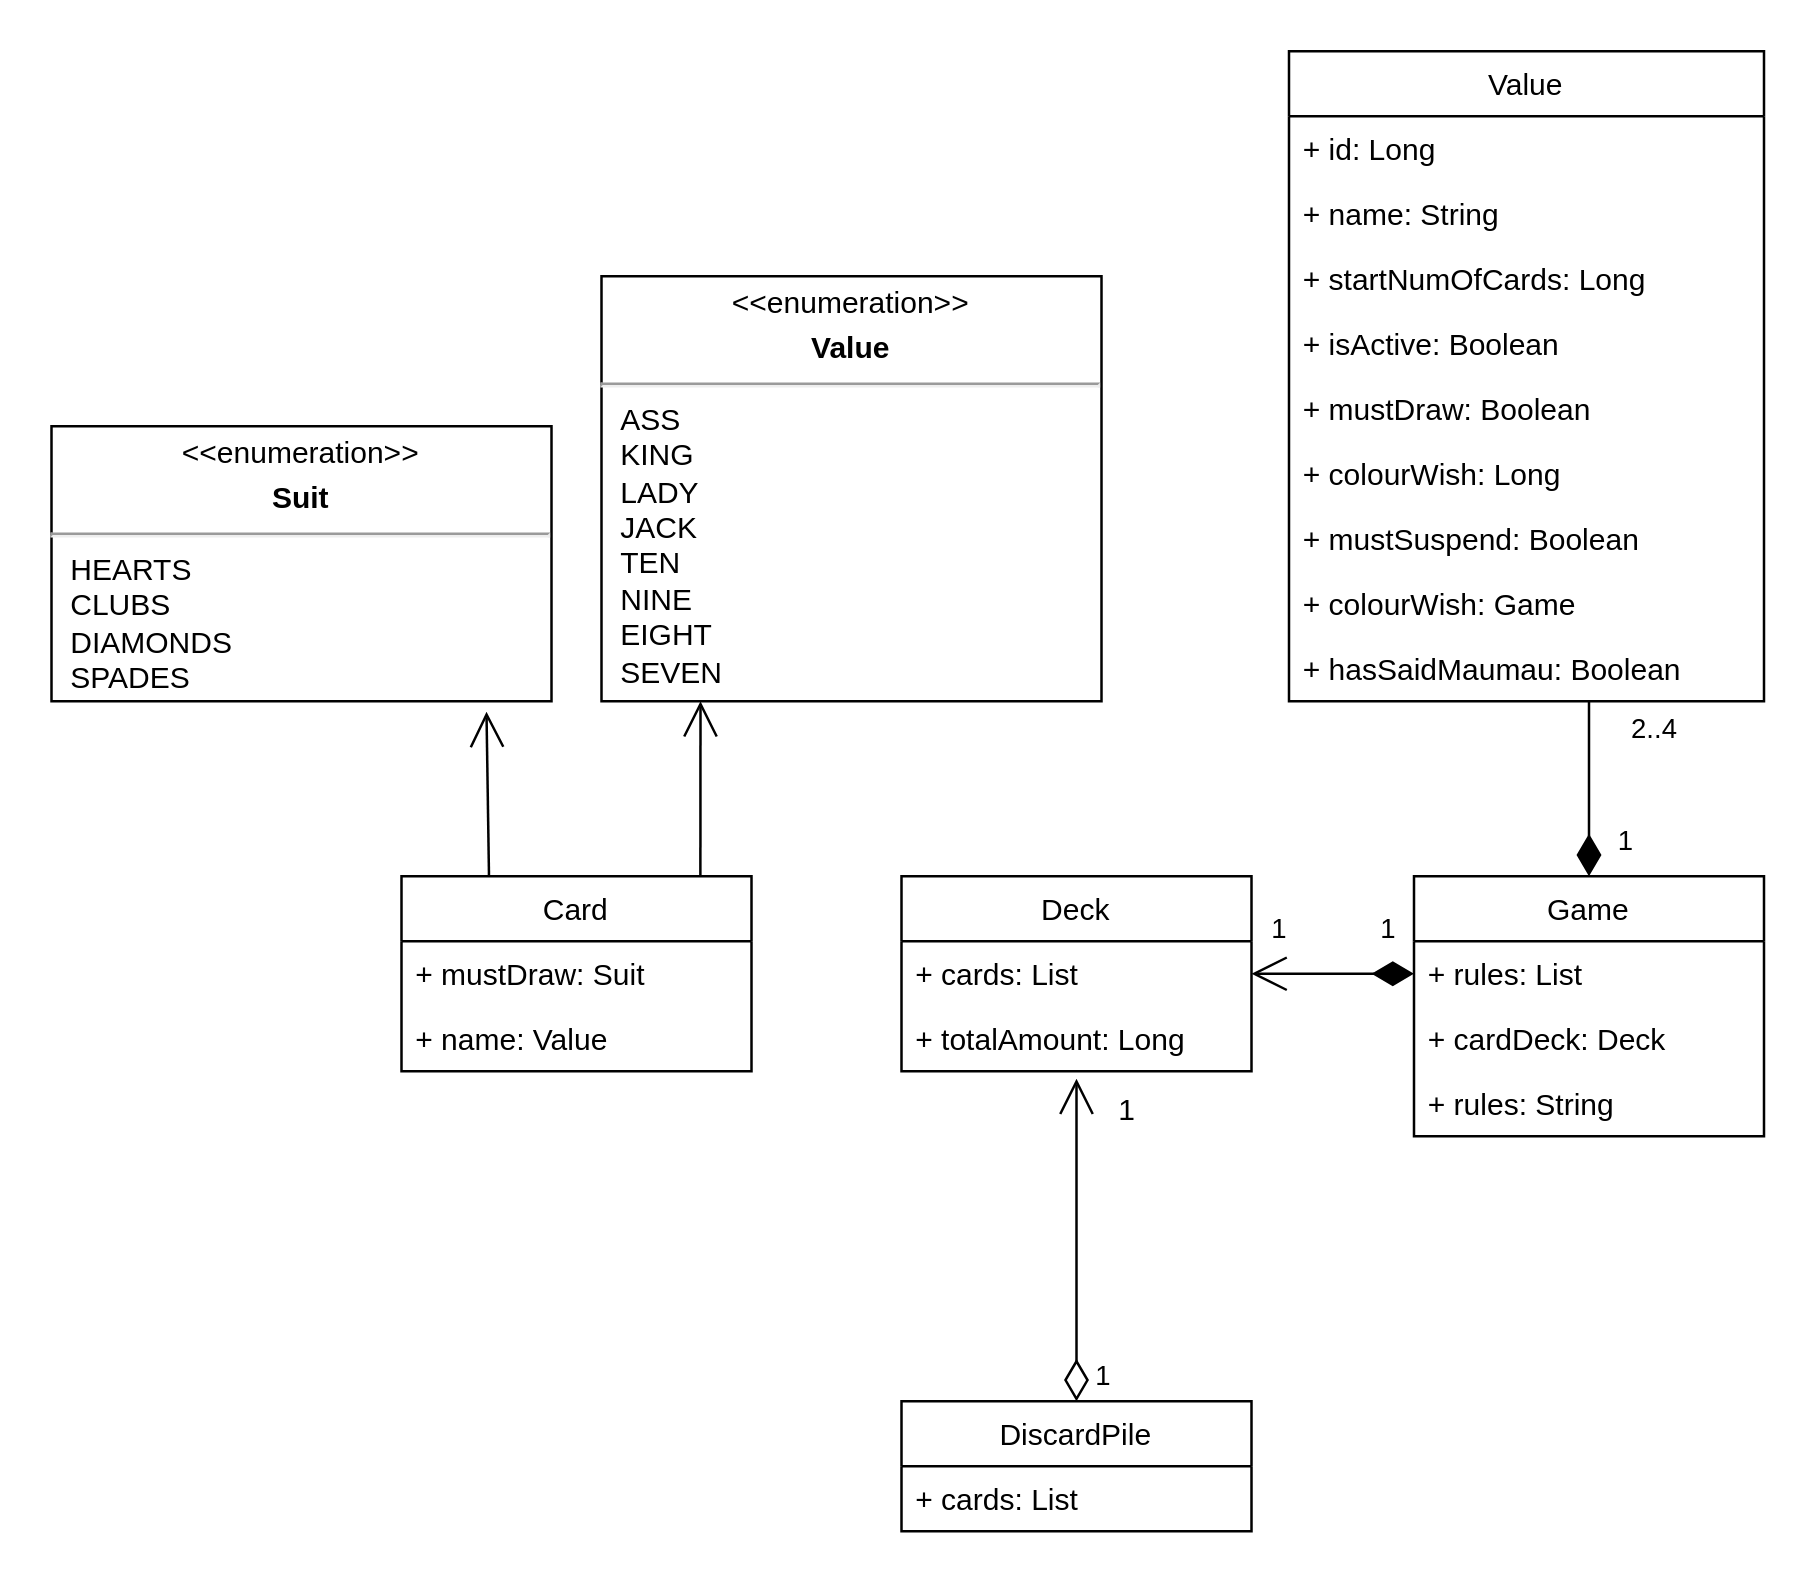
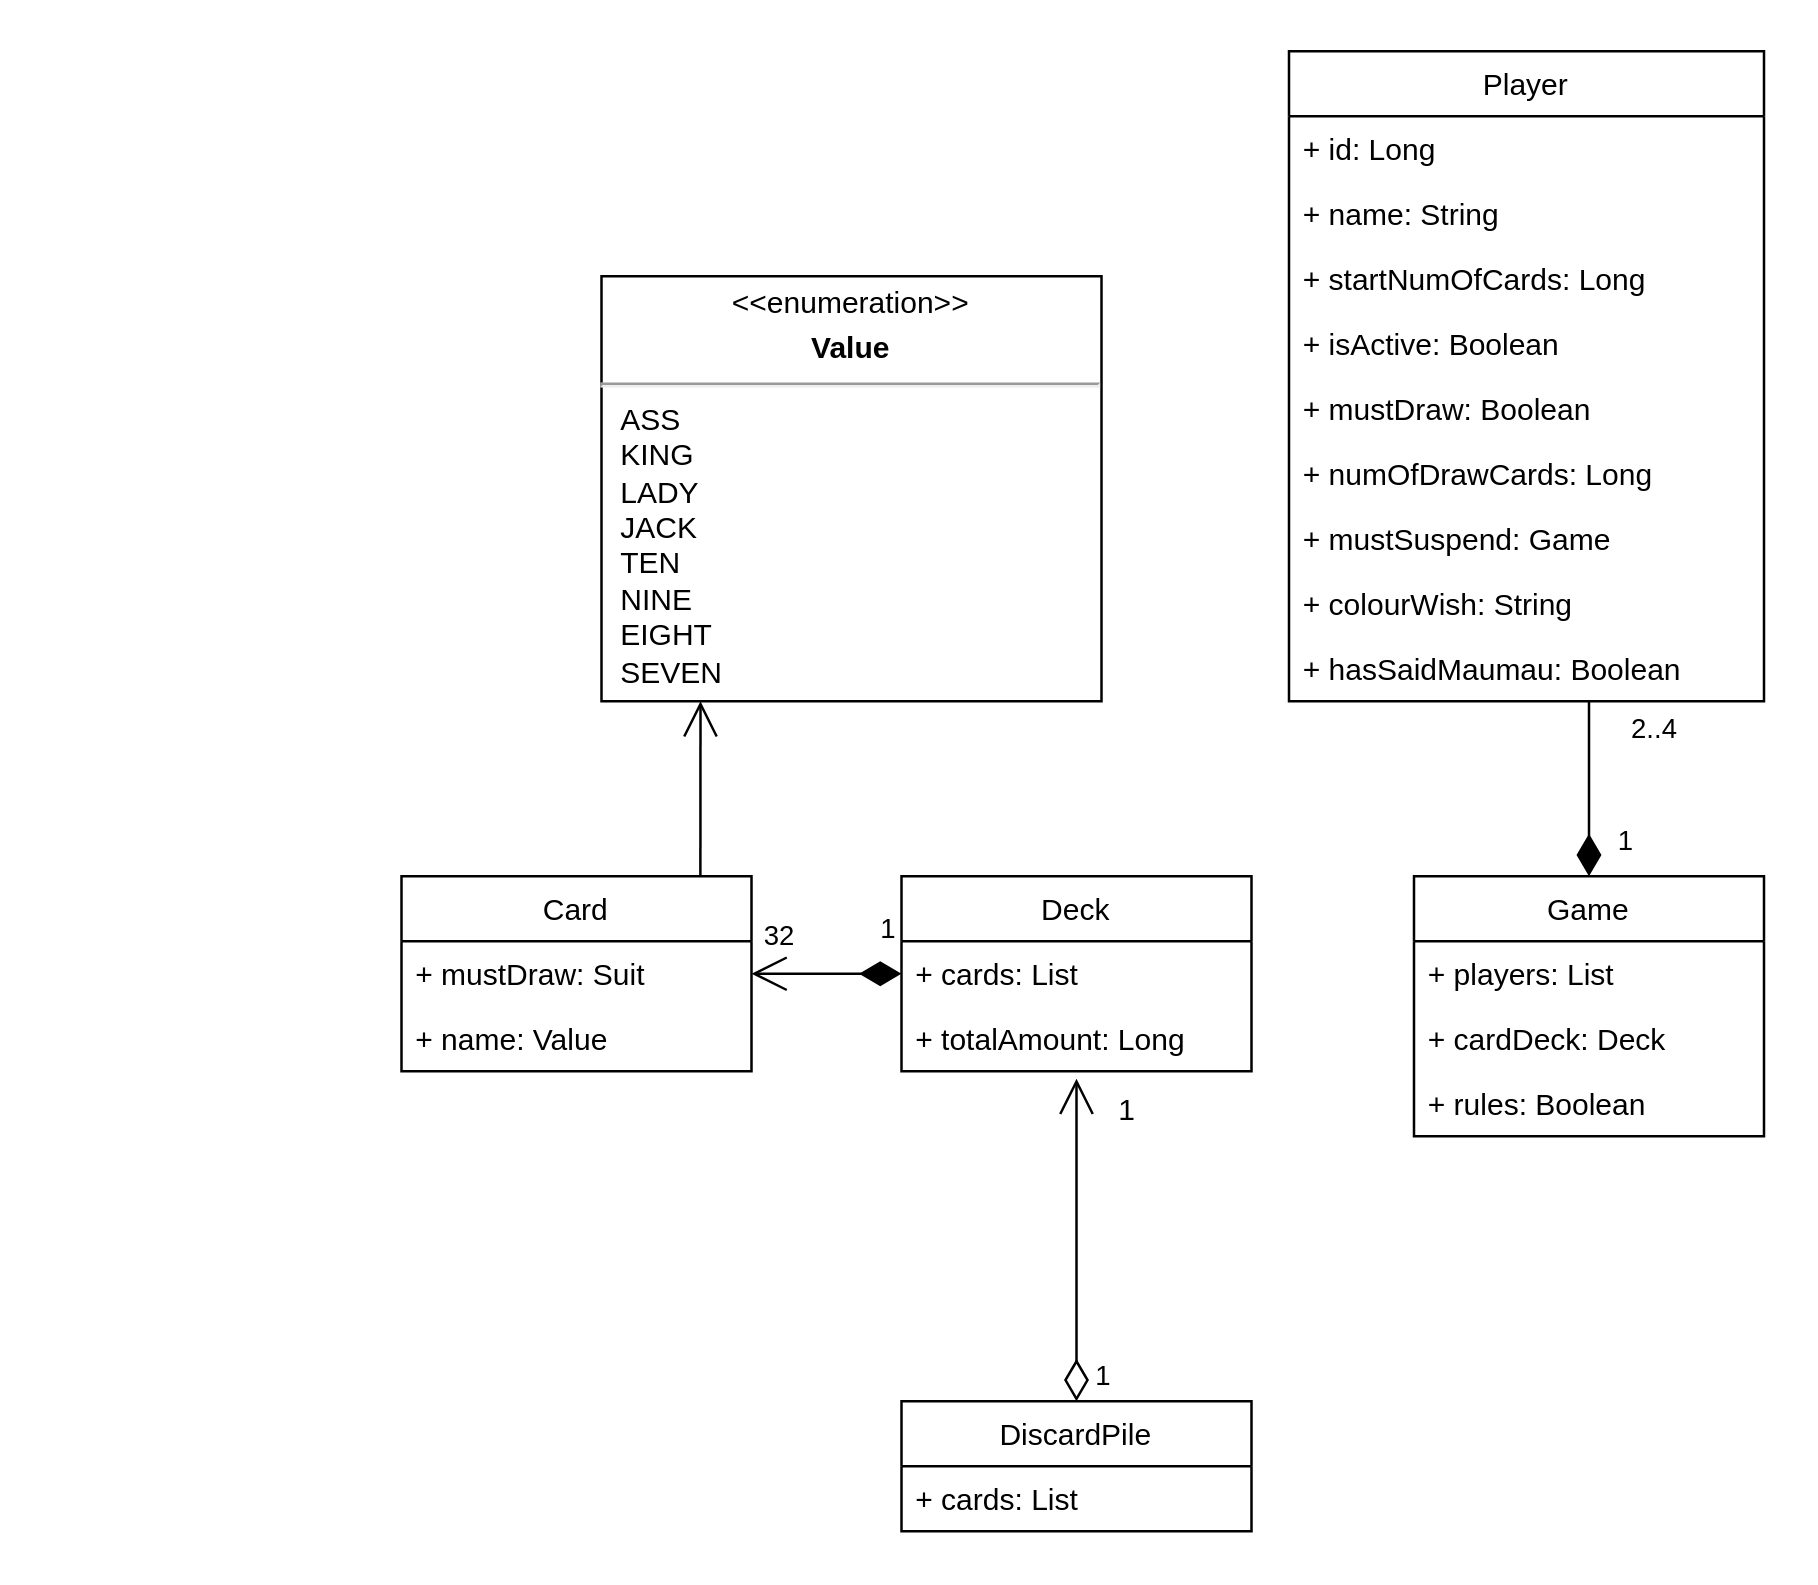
node "Value": label "Value" -> "Player"
node "+ colourWish: Long": label "+ colourWish: Long" -> "+ numOfDrawCards: Long"
node "+ mustSuspend: Boolean": label "+ mustSuspend: Boolean" -> "+ mustSuspend: Game"
node "<<enumeration>> Suit HEARTS CLUBS DIAMONDS SPADES": removed
node "+ colourWish: Game": label "+ colourWish: Game" -> "+ colourWish: String"
edge "Card" -> "<<enumeration>> Suit HEARTS CLUBS DIAMONDS SPADES": removed
edge "Card" -- "Deck": added, labels "32", "1"
edge "Deck" -- "Game": removed, labels "1", "1"
node "+ rules: List": label "+ rules: List" -> "+ players: List"
node "+ rules: String": label "+ rules: String" -> "+ rules: Boolean"
